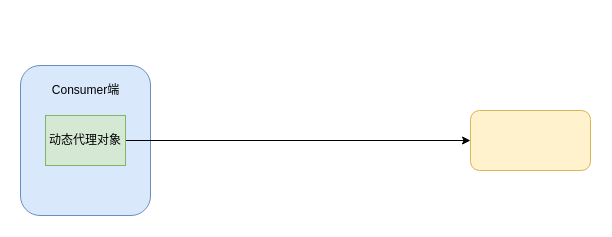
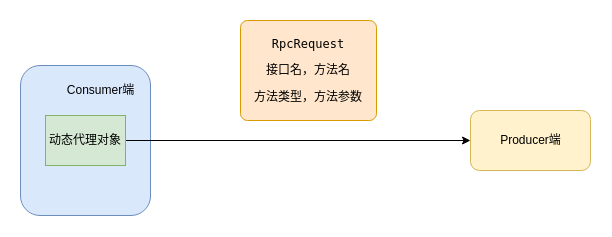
node "RpcRequest接口名，方法名方法类型，方法参数": added
node "Consumer端": moved (86, 91) -> (101, 91)
node "Producer端": added
